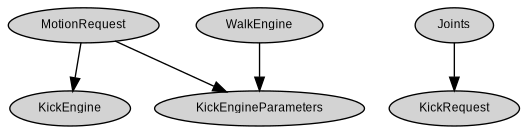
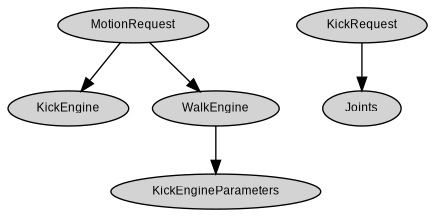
edge "Joints" -> "KickRequest": reversed
edge "MotionRequest" -> "KickEngineParameters": now "MotionRequest" -> "WalkEngine"
